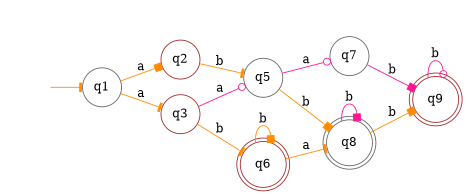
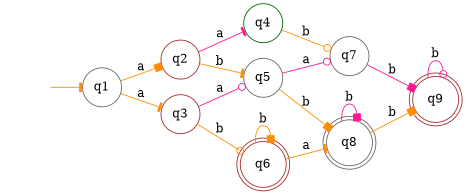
node "q4": added
edge "q3" -> "q6": arrowhead tee -> odot
